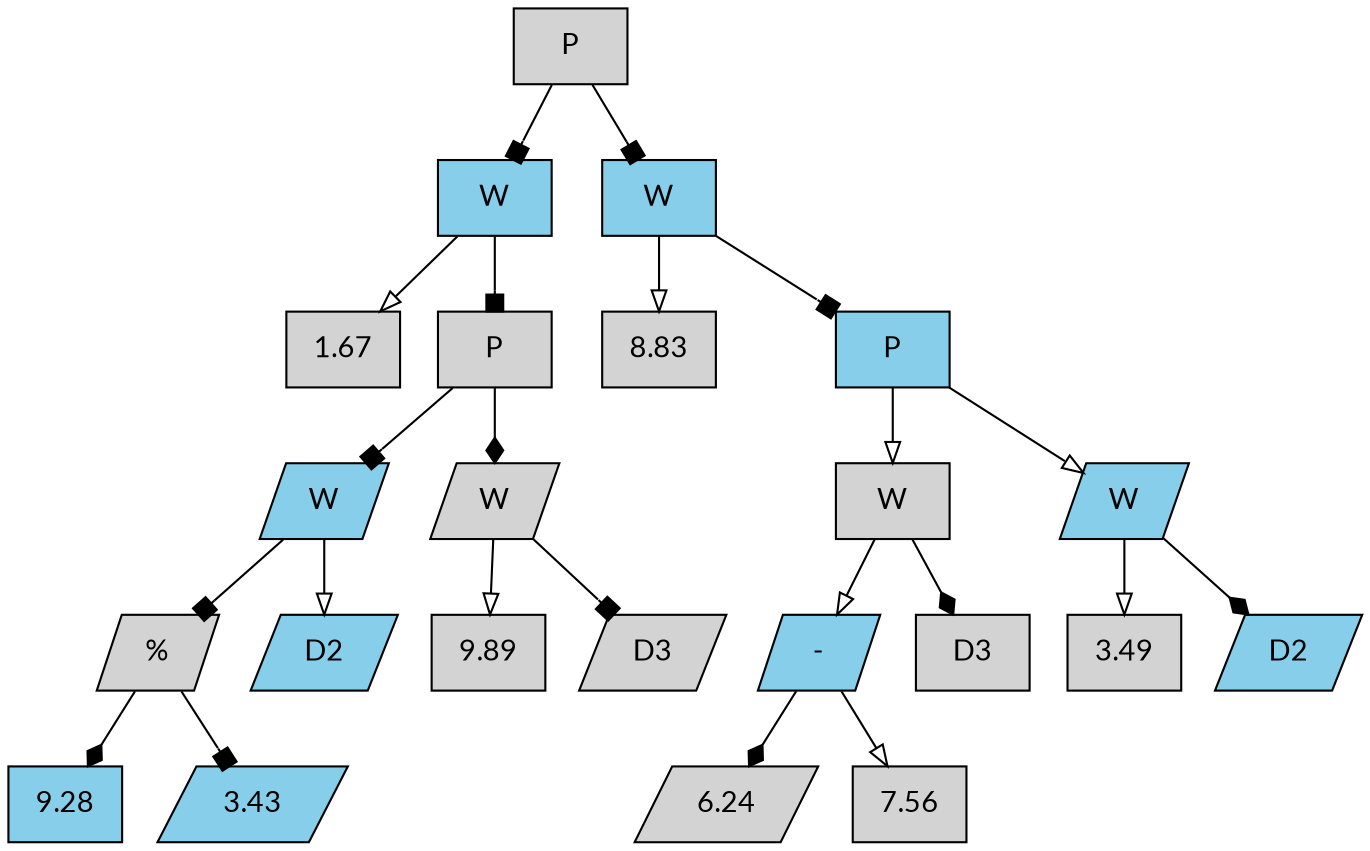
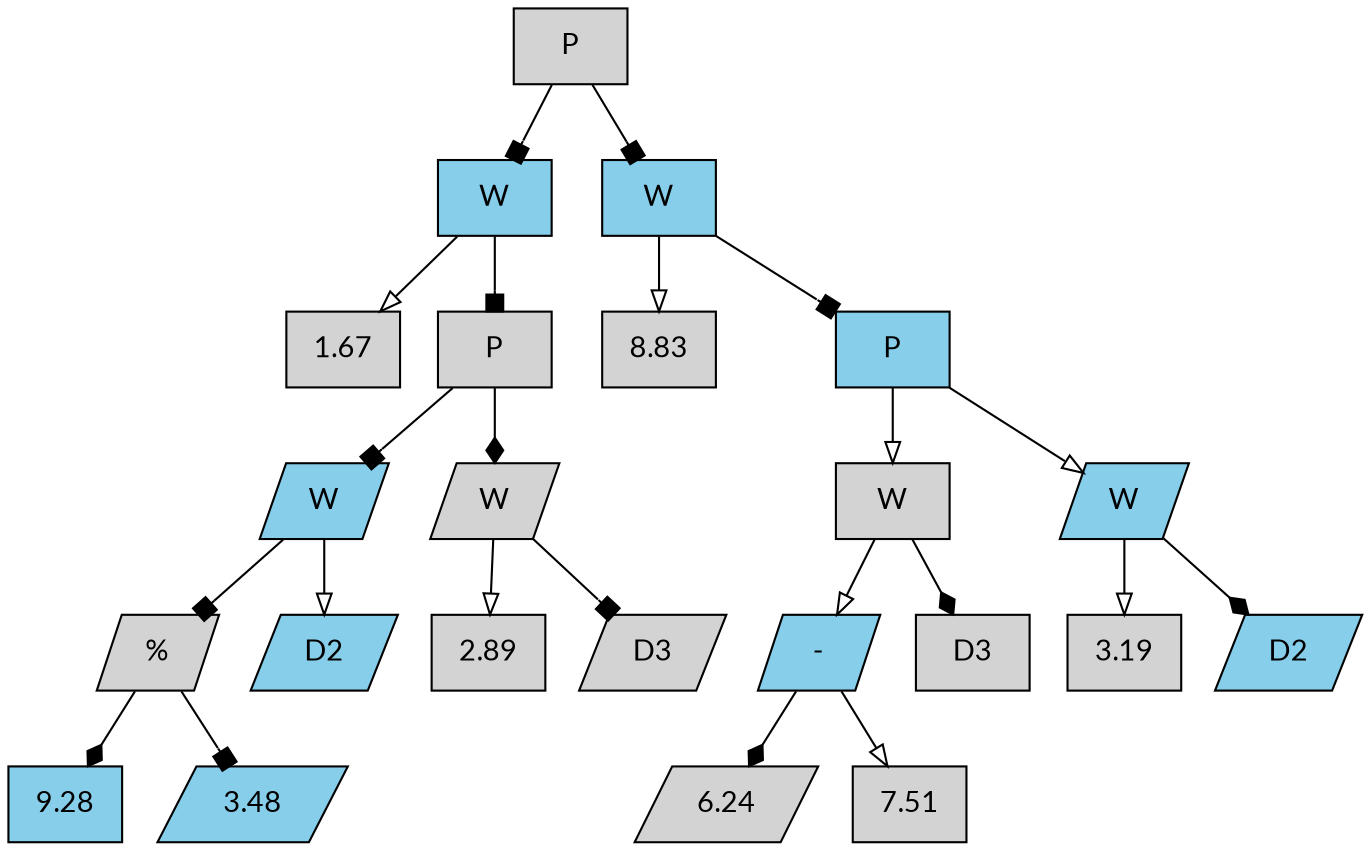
node "9.89": label "9.89" -> "2.89"
node "3.49": label "3.49" -> "3.19"
node "3.43": label "3.43" -> "3.48"
node "7.56": label "7.56" -> "7.51"
